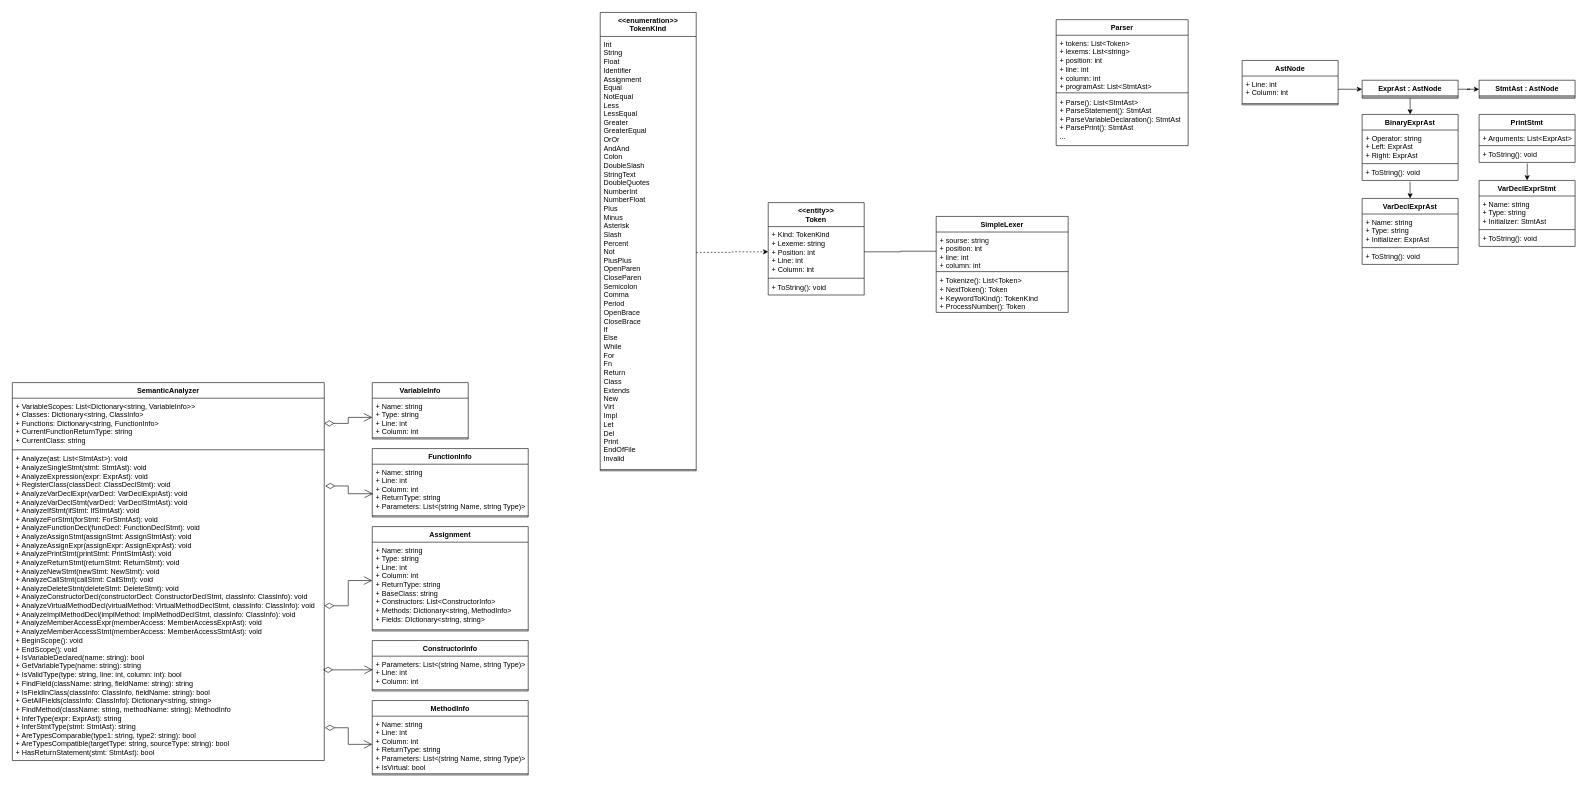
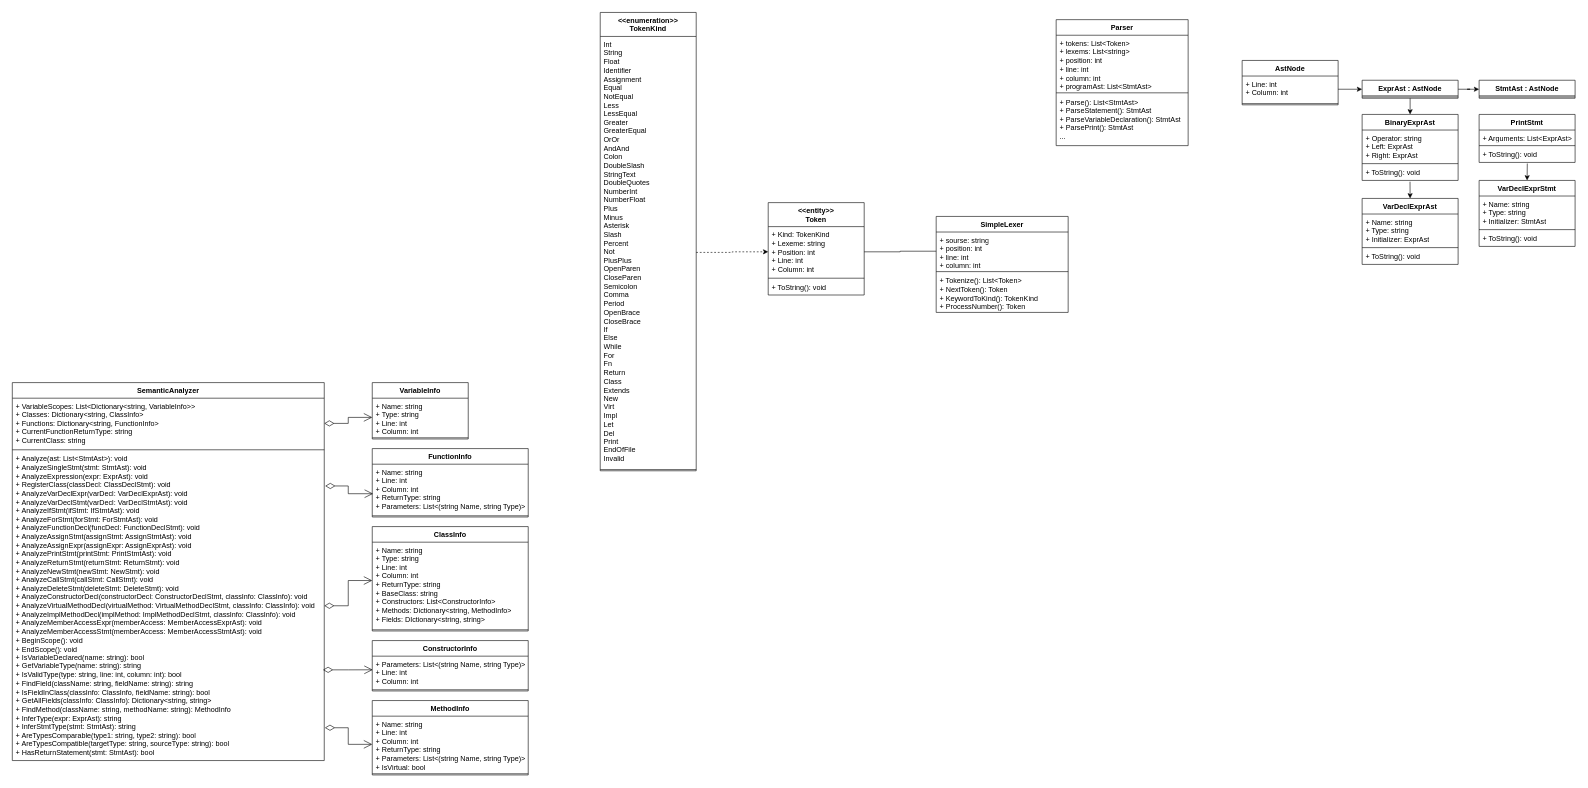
node "Assignment": label "Assignment" -> "ClassInfo"
